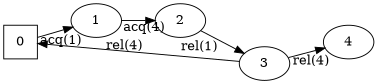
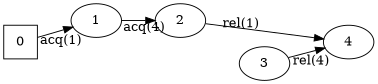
edge "2" -> "3": now "2" -> "4"
edge "3" -> "0": removed, label "rel(4)"
